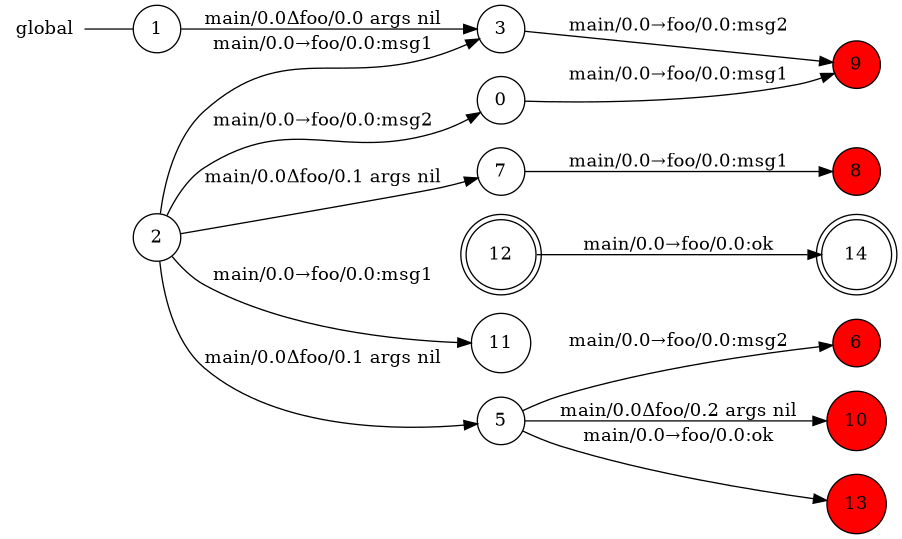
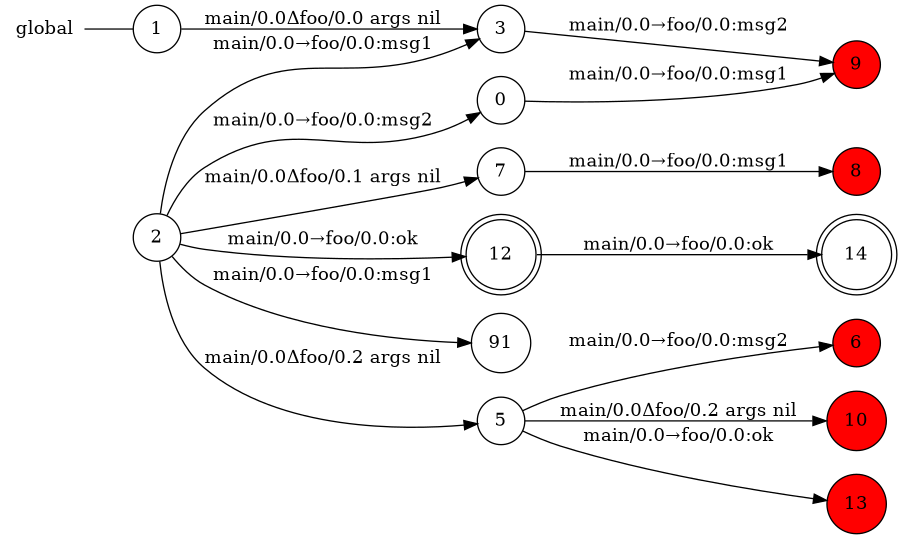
edge "2" -> "12": added, label "main/0.0→foo/0.0:ok"
node "11": label "11" -> "91"
edge "2" -> "5": label "main/0.0Δfoo/0.1 args nil" -> "main/0.0Δfoo/0.2 args nil"
